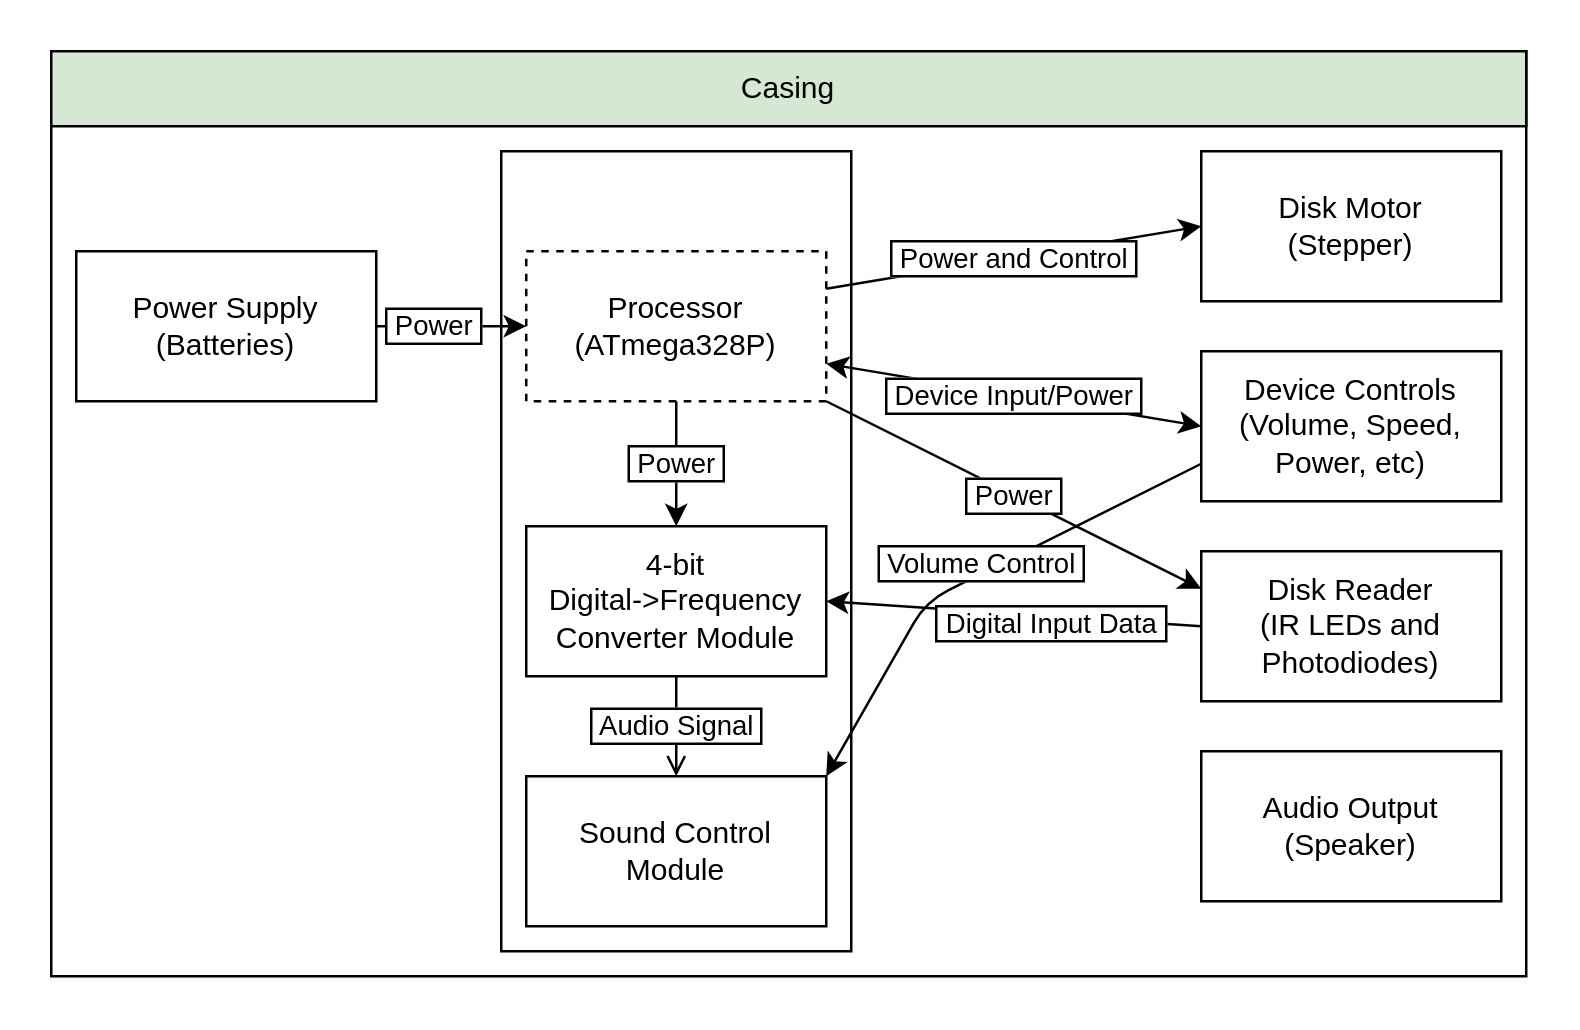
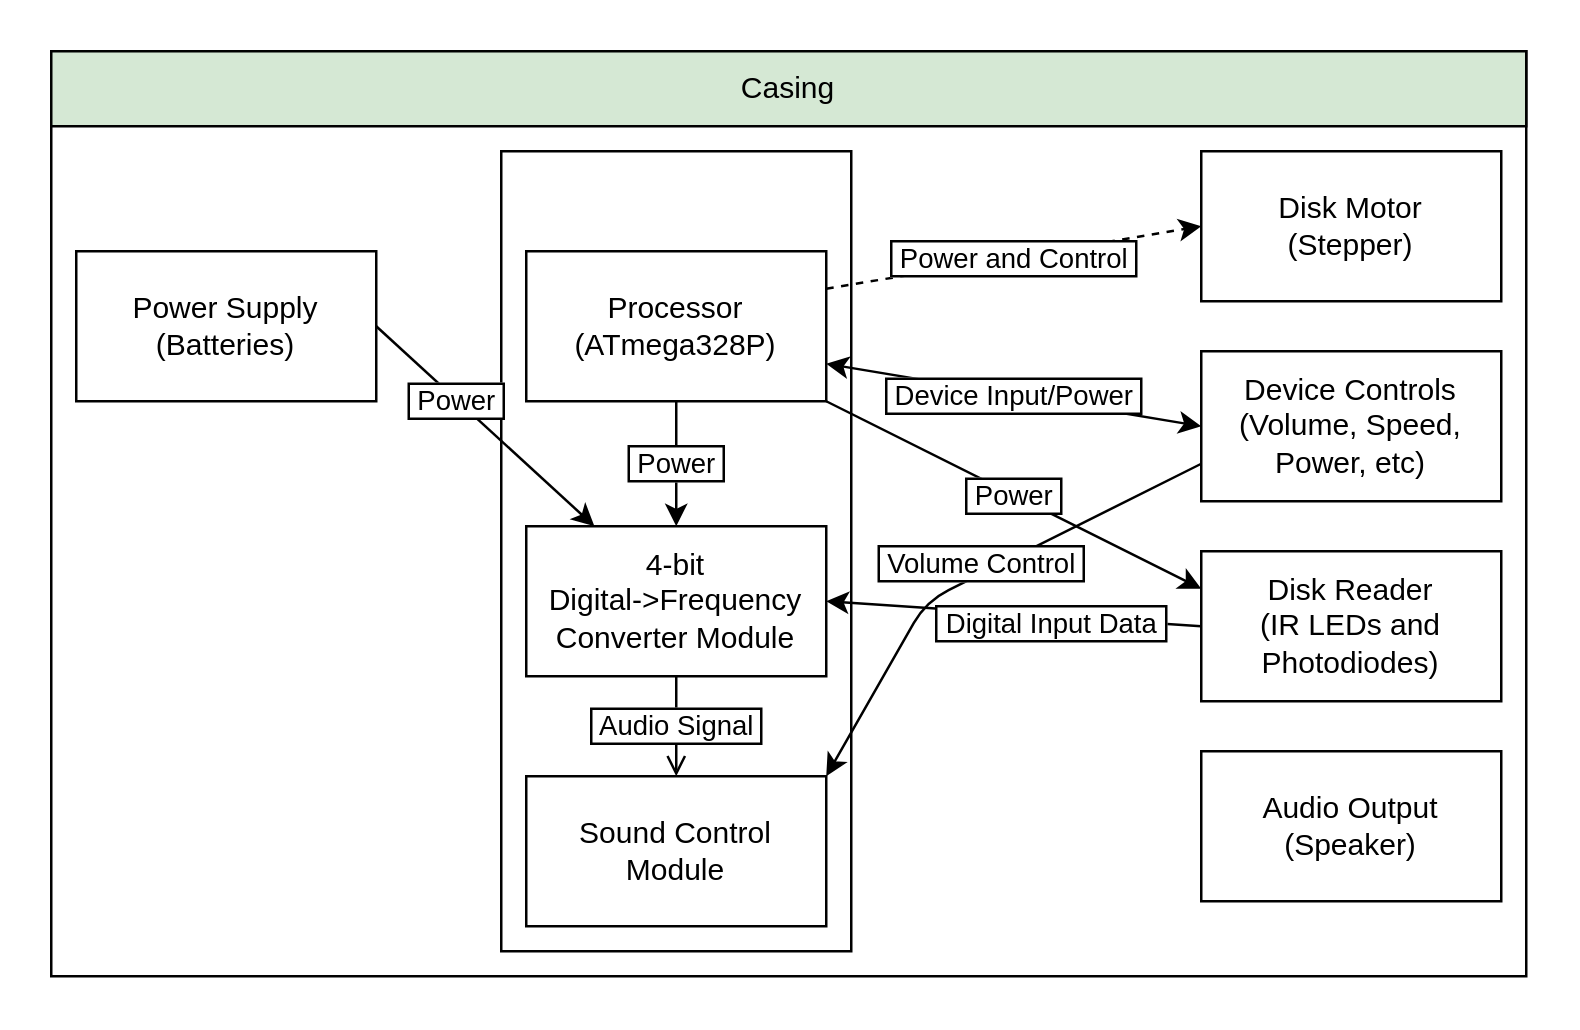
edge "Processor (ATmega328P)" -> "Disk Motor (Stepper)": style solid -> dashed
edge "Power Supply (Batteries)" -> "Processor (ATmega328P)": now "Power Supply (Batteries)" -> "4-bit Digital->Frequency Converter Module"
node "Processor (ATmega328P)": style dashed -> solid
